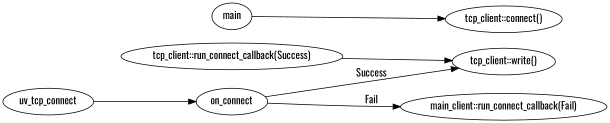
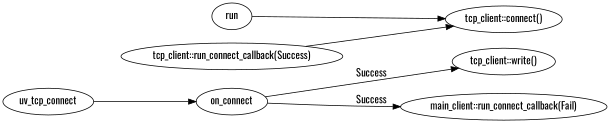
node "main": label "main" -> "run"
edge "tcp_client::run_connect_callback(Success)" -> "tcp_client::write()": now "tcp_client::run_connect_callback(Success)" -> "tcp_client::connect()"
edge "on_connect" -> "main_client::run_connect_callback(Fail)": label "Fail" -> "Success"
